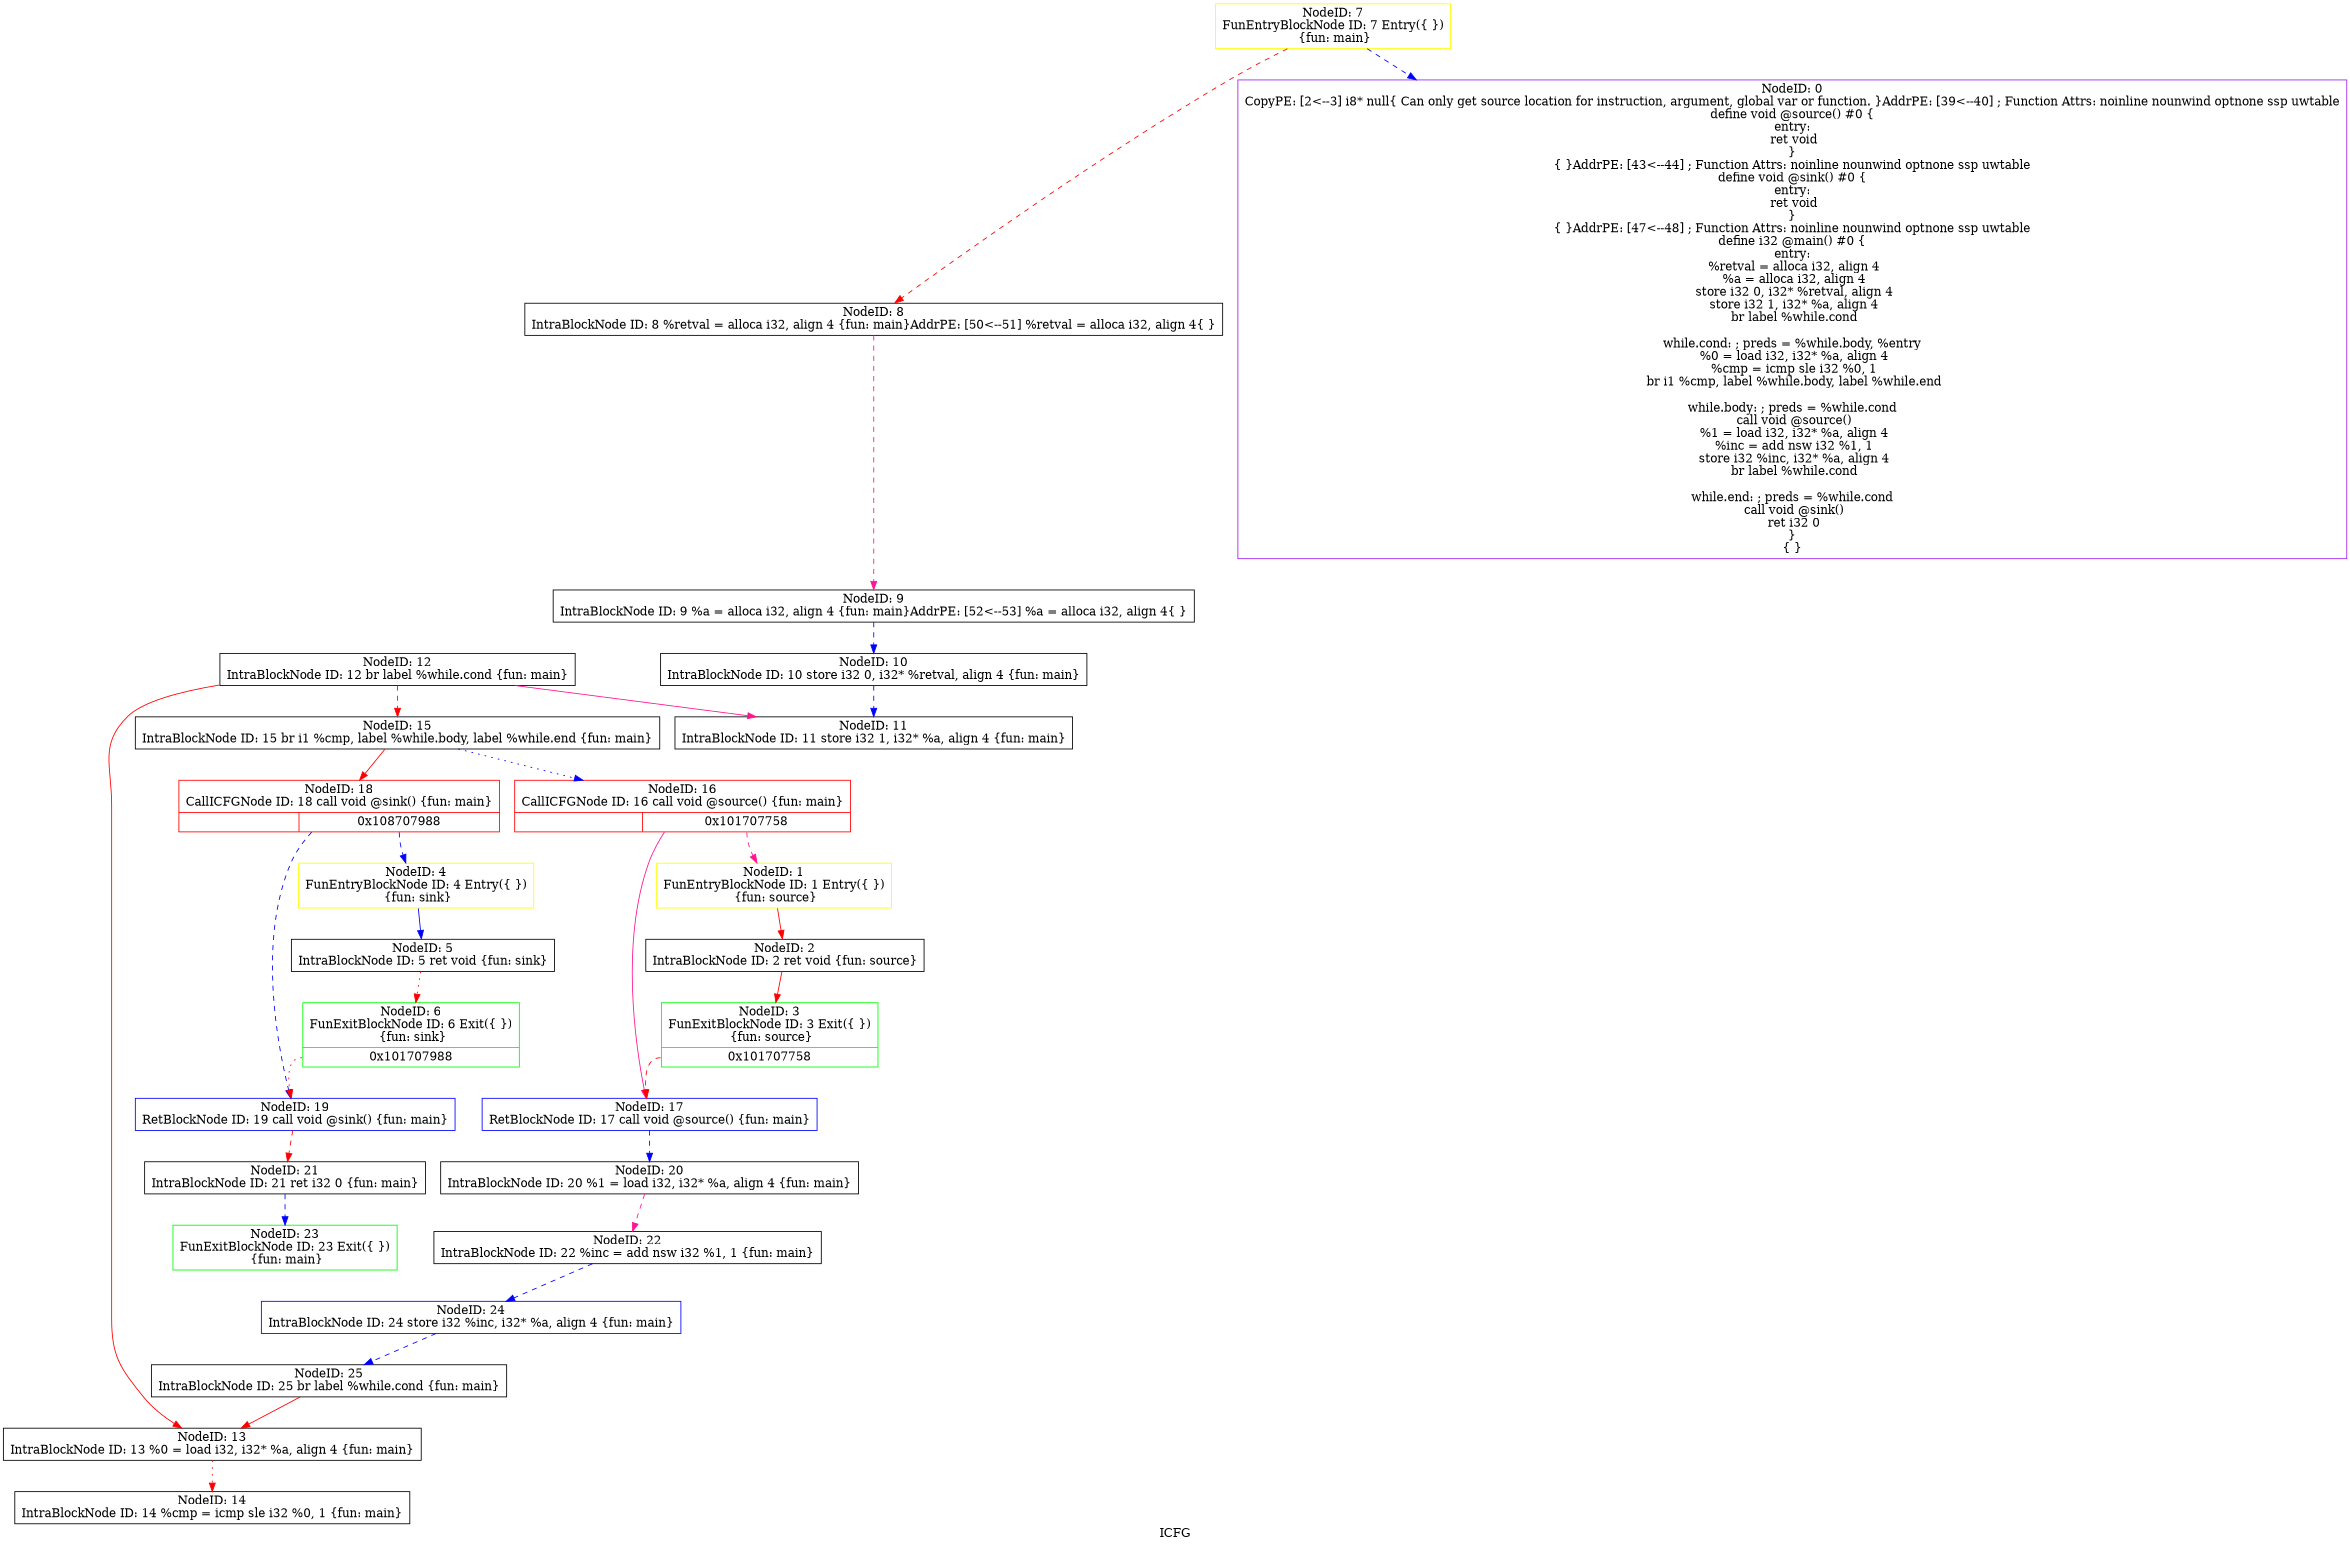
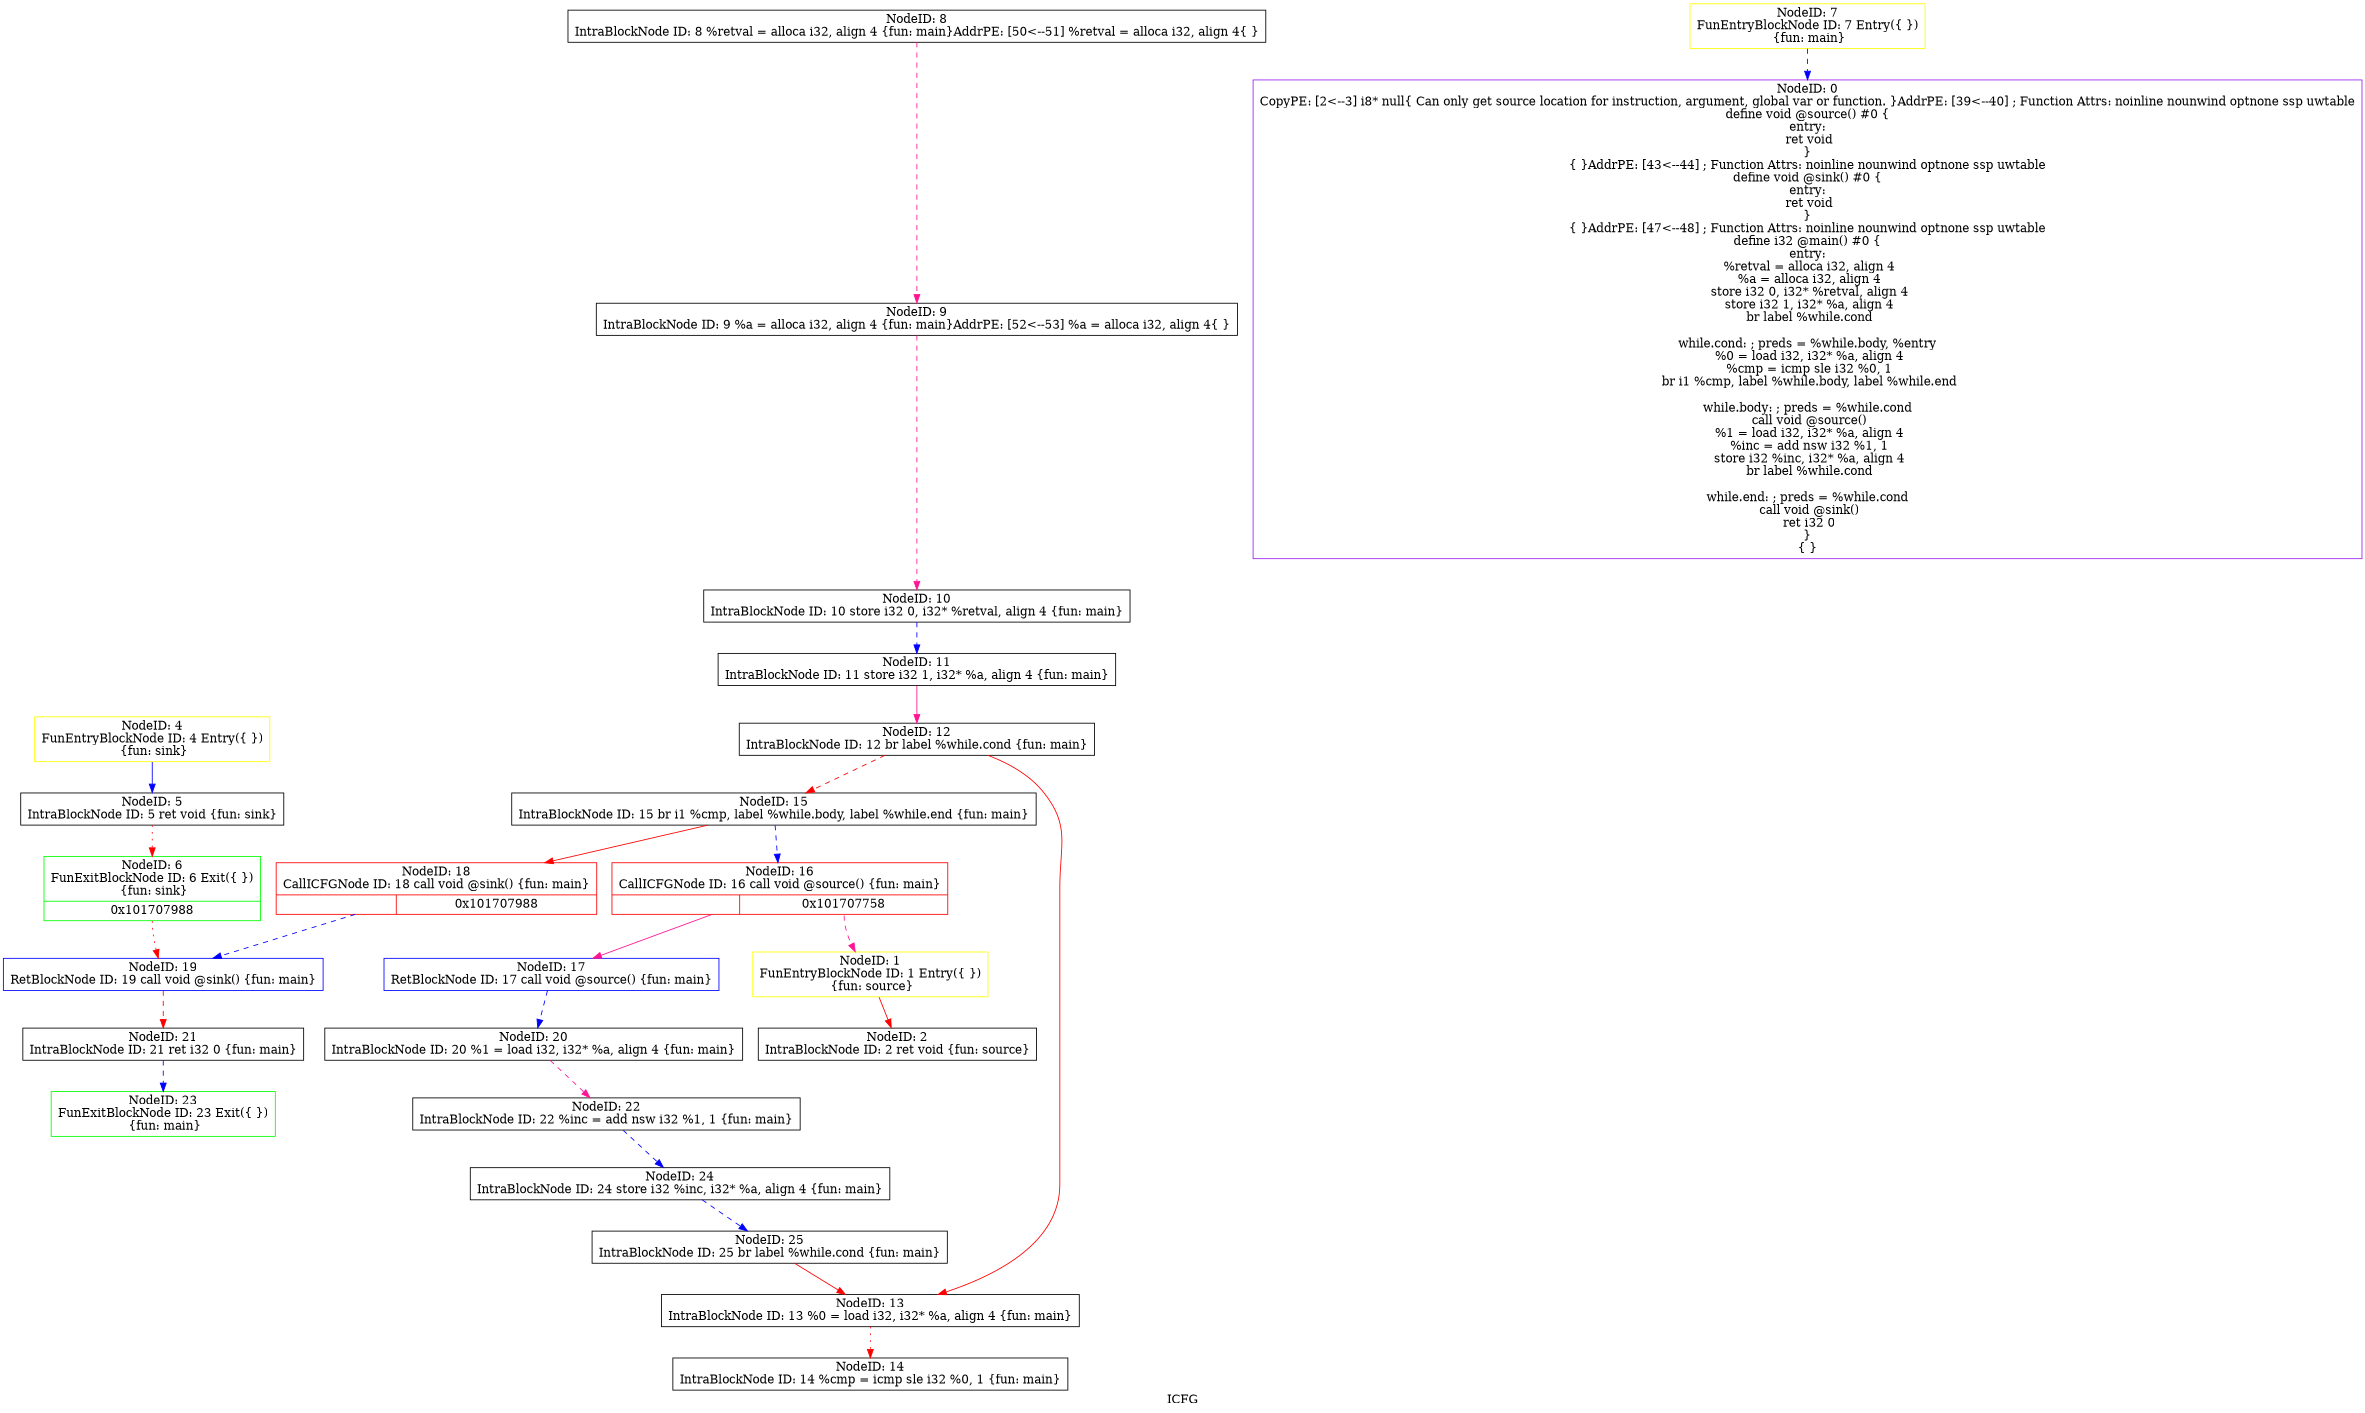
edge "NodeID: 7" -> "NodeID: 8": removed
edge "NodeID: 9" -> "NodeID: 10": color blue -> deeppink
edge "NodeID: 12" -> "NodeID: 11": reversed
edge "NodeID: 15" -> "NodeID: 16": style dotted -> dashed
node "NodeID: 18": text "0x108707988" -> "0x101707988"
edge "NodeID: 18" -> "NodeID: 4": removed
node "NodeID: 3": removed
node "NodeID: 24": color blue -> black
